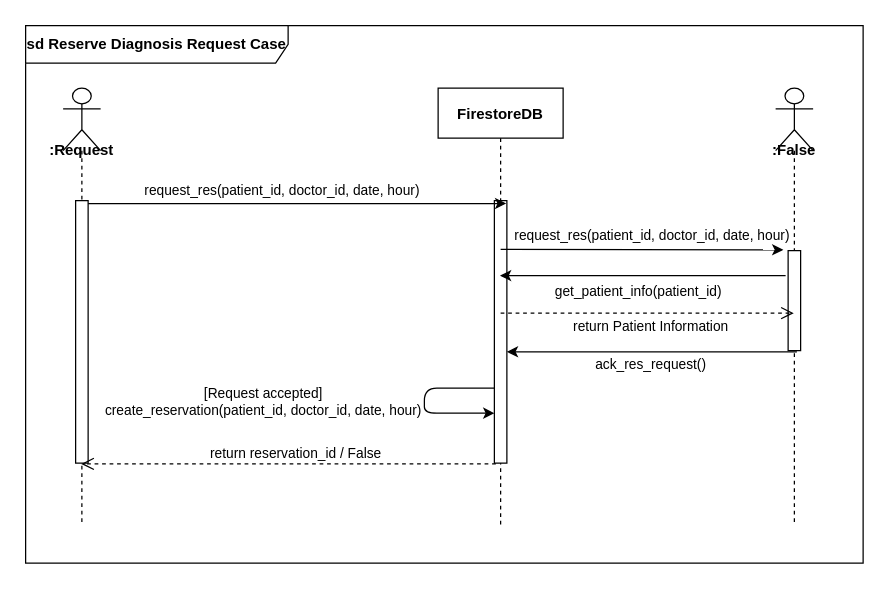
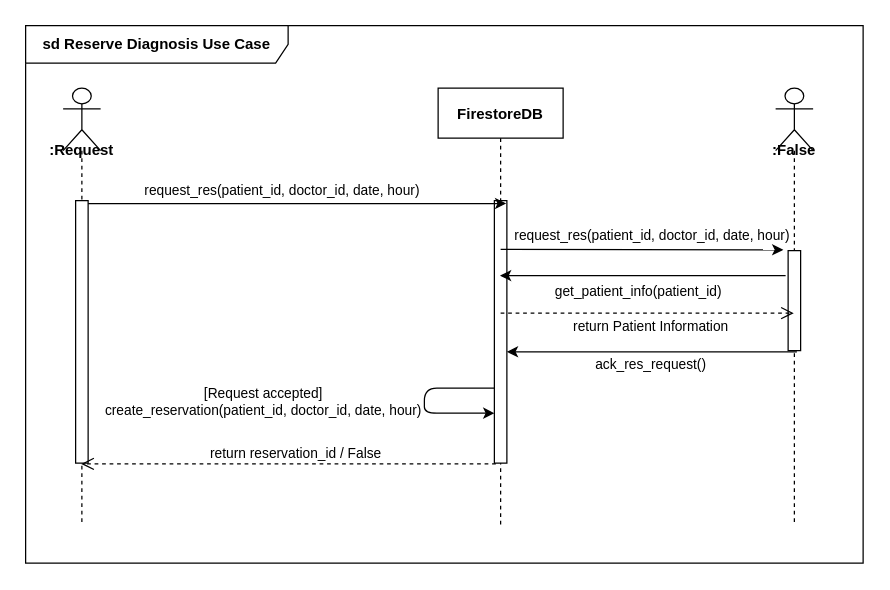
node "sd Reserve Diagnosis Request Case": label "sd Reserve Diagnosis Request Case" -> "sd Reserve Diagnosis Use Case"
